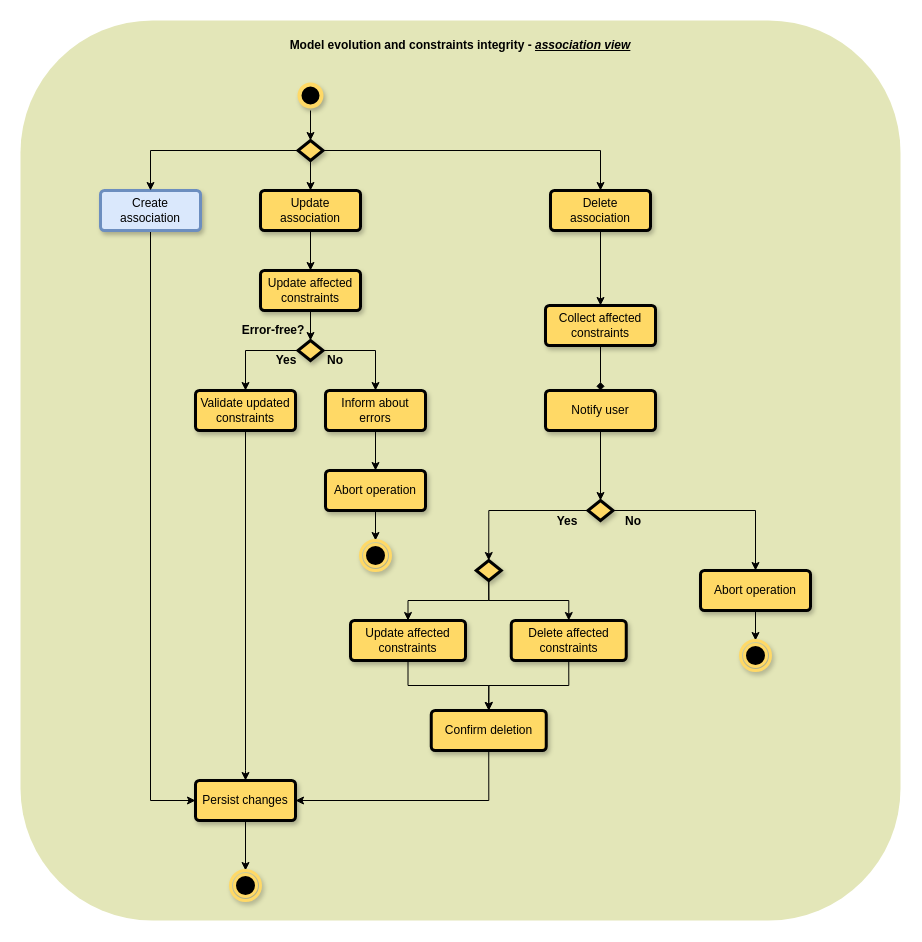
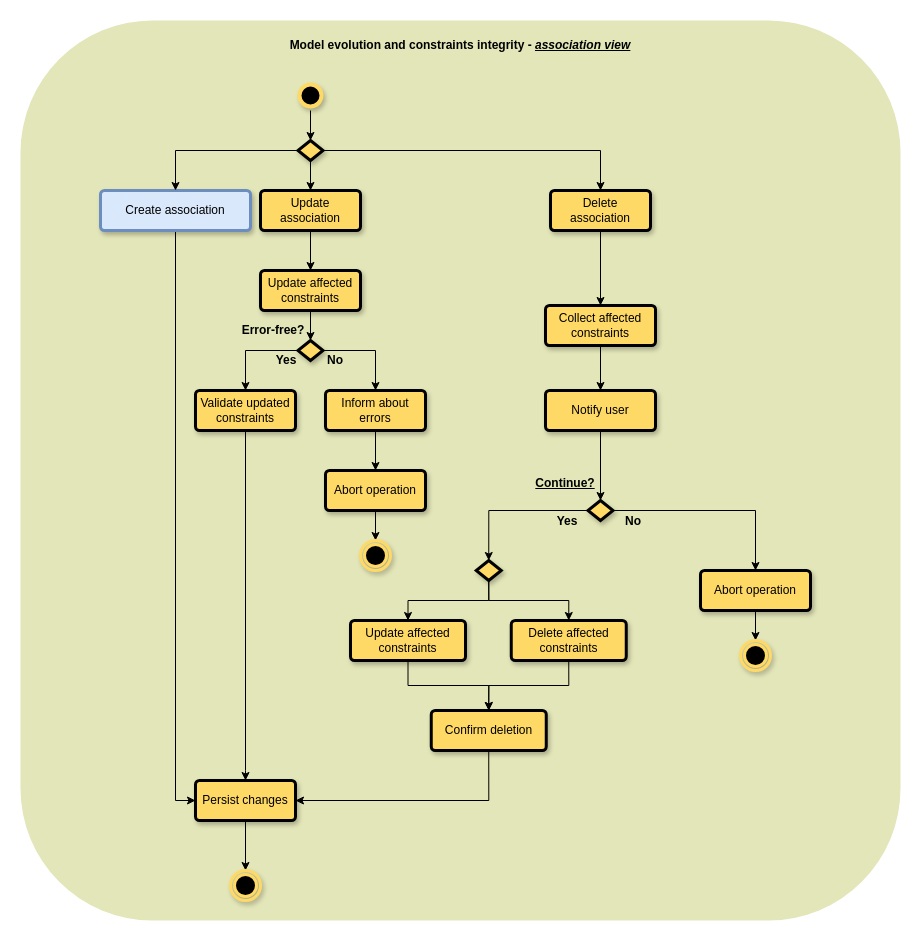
node "Create association": size 100x40 -> 150x40
edge "Collect affected constraints" -> "Notify user": arrowhead diamond -> classic
node "Continue?": added
